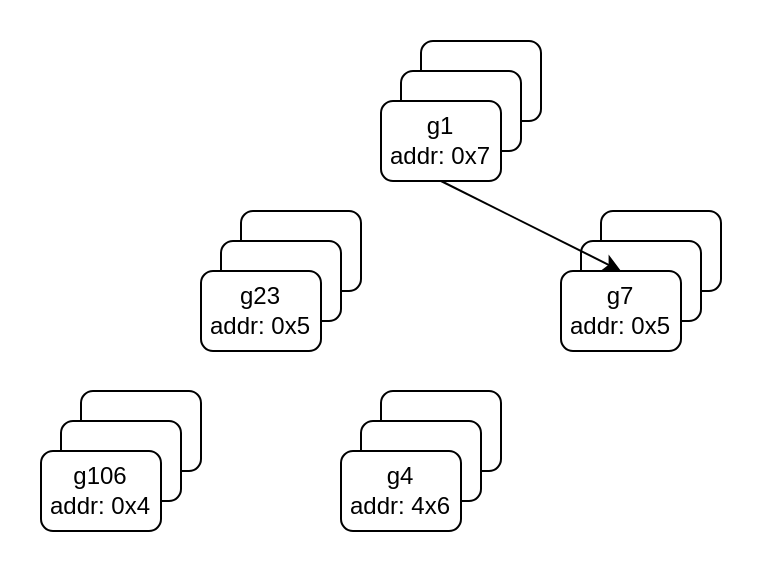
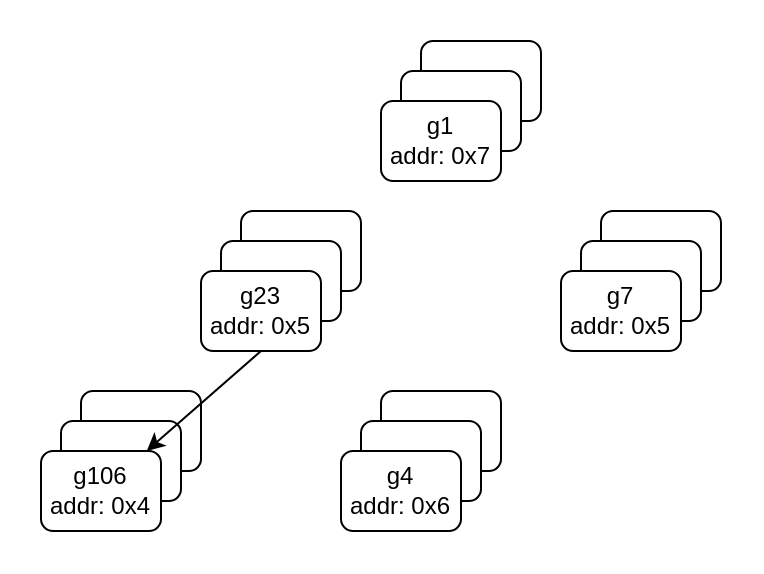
edge "g1 addr: 0x7" -> "g7 addr: 0x5": removed
edge "g23 addr: 0x5" -> "g106 addr: 0x4": added
node "g4 addr: 4x6": label "g4 addr: 4x6" -> "g4 addr: 0x6"
